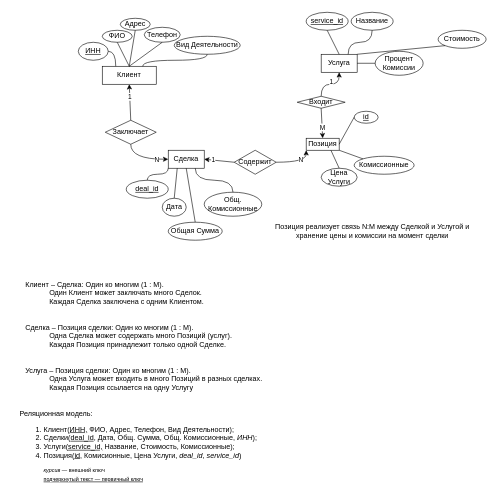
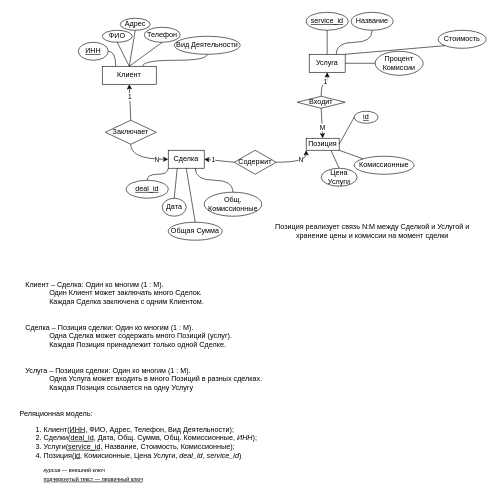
node "Услуга": moved (339, 63) -> (327, 63)
